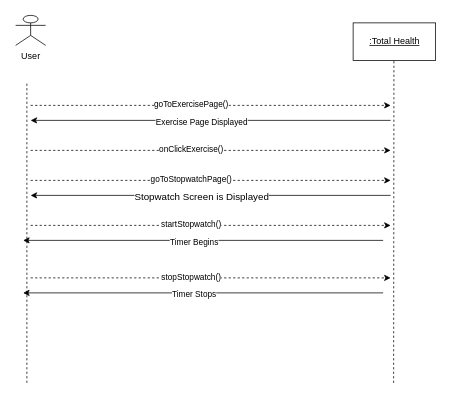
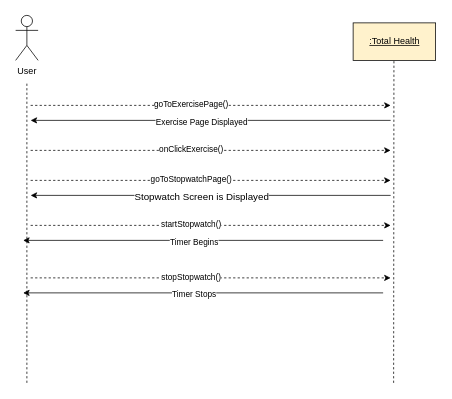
node "User": size 30x30 -> 23x45
node ":Total Health": fillcolor #ffffff -> #fff2cc
